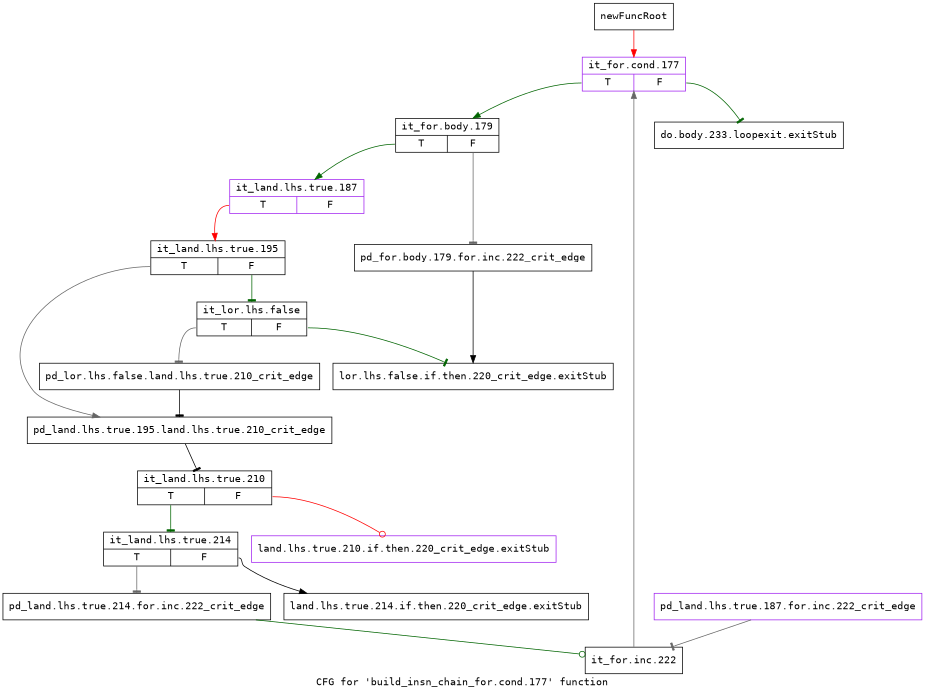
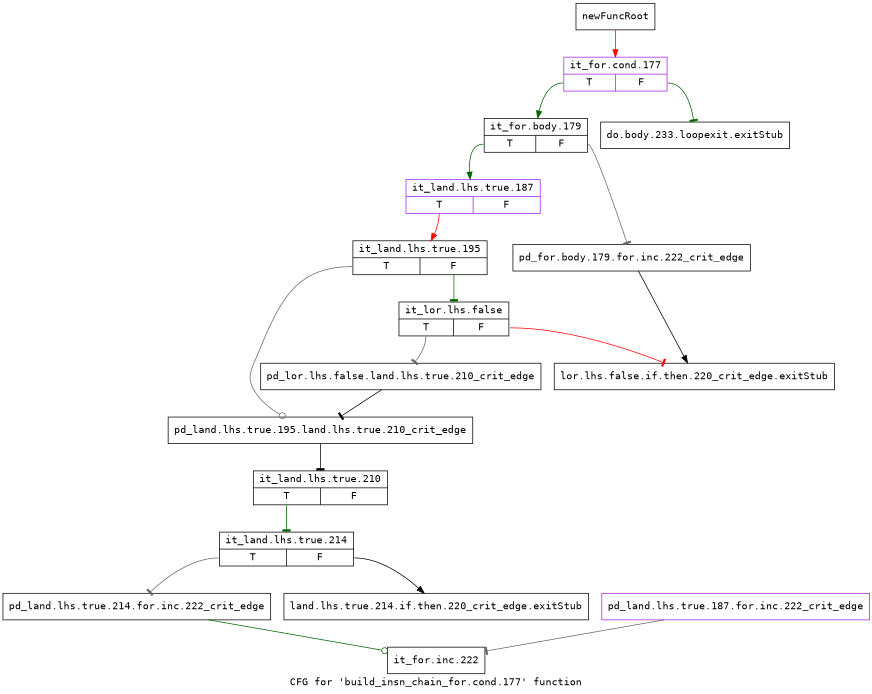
edge "it_land.lhs.true.195" -> "pd_land.lhs.true.195.land.lhs.true.210_crit_edge": arrowhead normal -> odot
edge "it_lor.lhs.false" -> "lor.lhs.false.if.then.220_crit_edge.exitStub": color darkgreen -> red
edge "it_for.inc.222" -> "it_for.cond.177": removed
node "land.lhs.true.210.if.then.220_crit_edge.exitStub": removed
